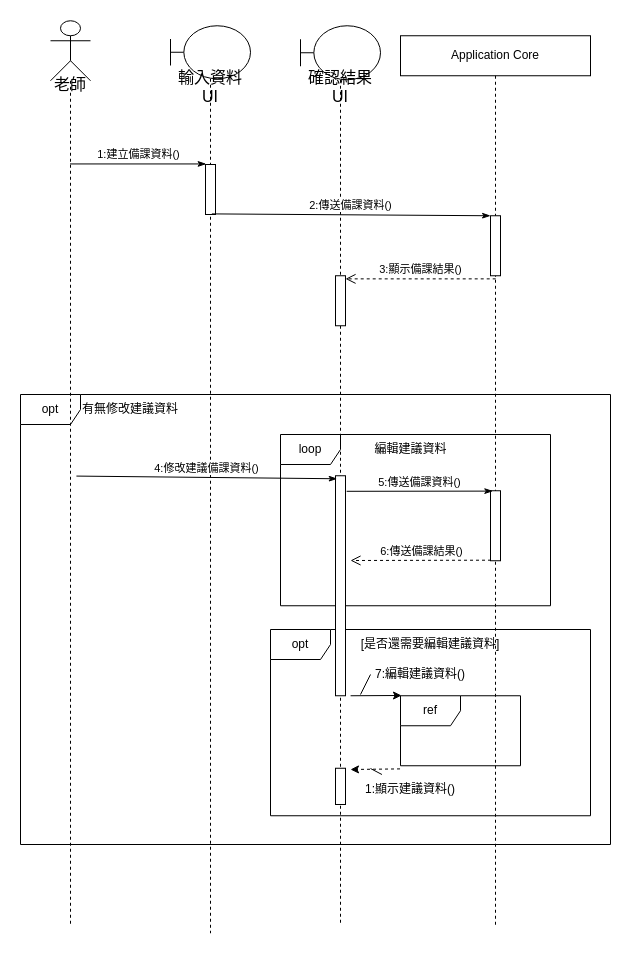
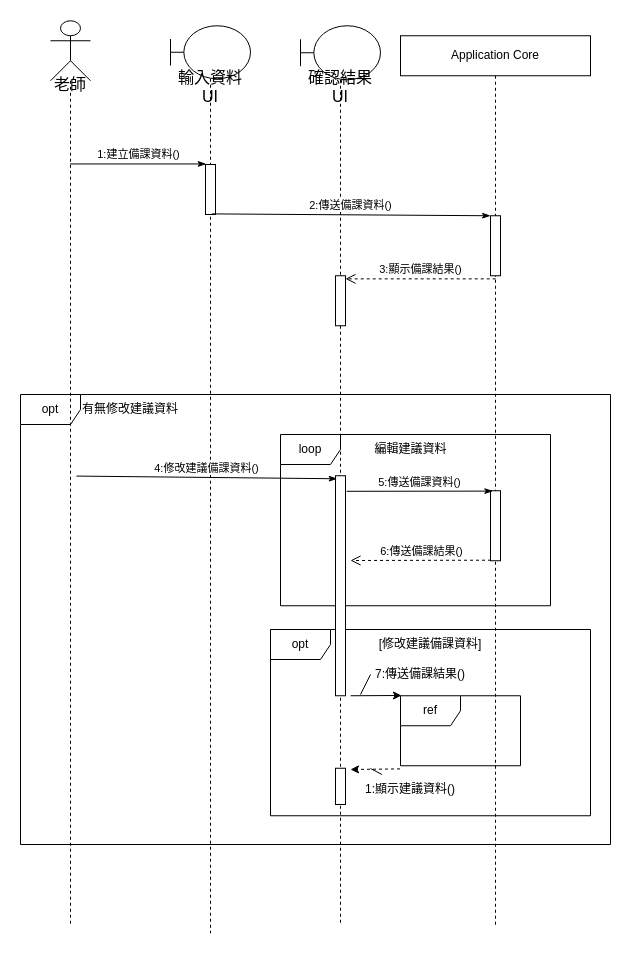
node "[是否還需要編輯建議資料]": label "[是否還需要編輯建議資料]" -> "[修改建議備課資料]"
node "7:編輯建議資料()": label "7:編輯建議資料()" -> "7:傳送備課結果()"
